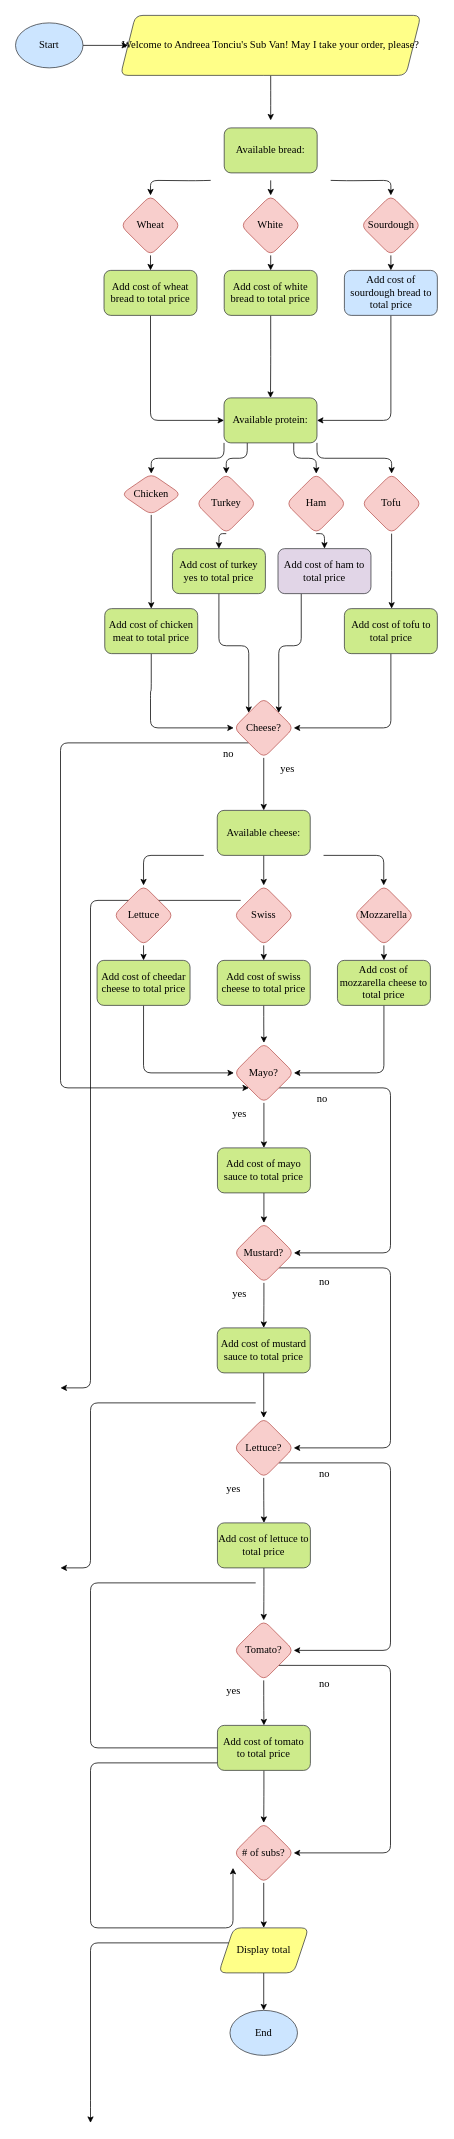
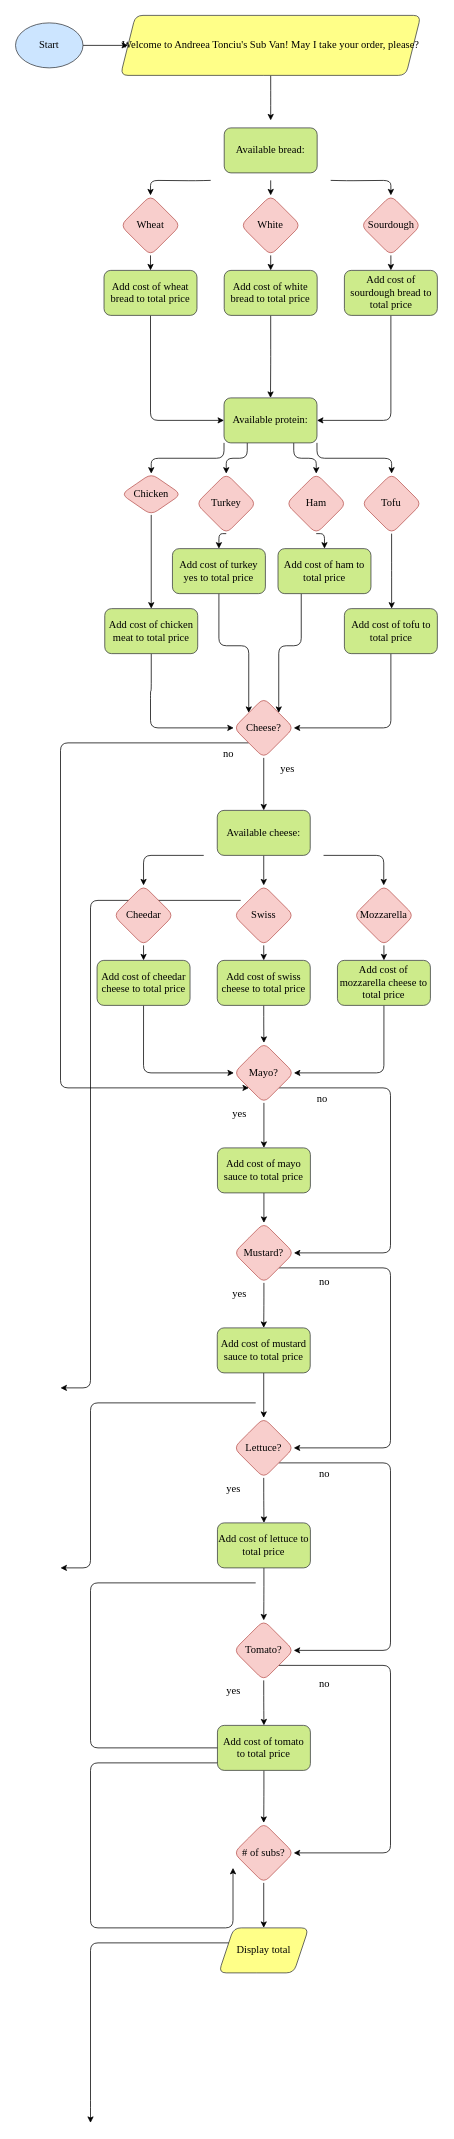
node "Add cost of sourdough bread to total price": fillcolor #cce5ff -> #cdeb8b
node "Add cost of ham to total price": fillcolor #e1d5e7 -> #cdeb8b
node "Lettuce": label "Lettuce" -> "Cheedar"
edge "Display total" -> "End": removed
node "End": removed
